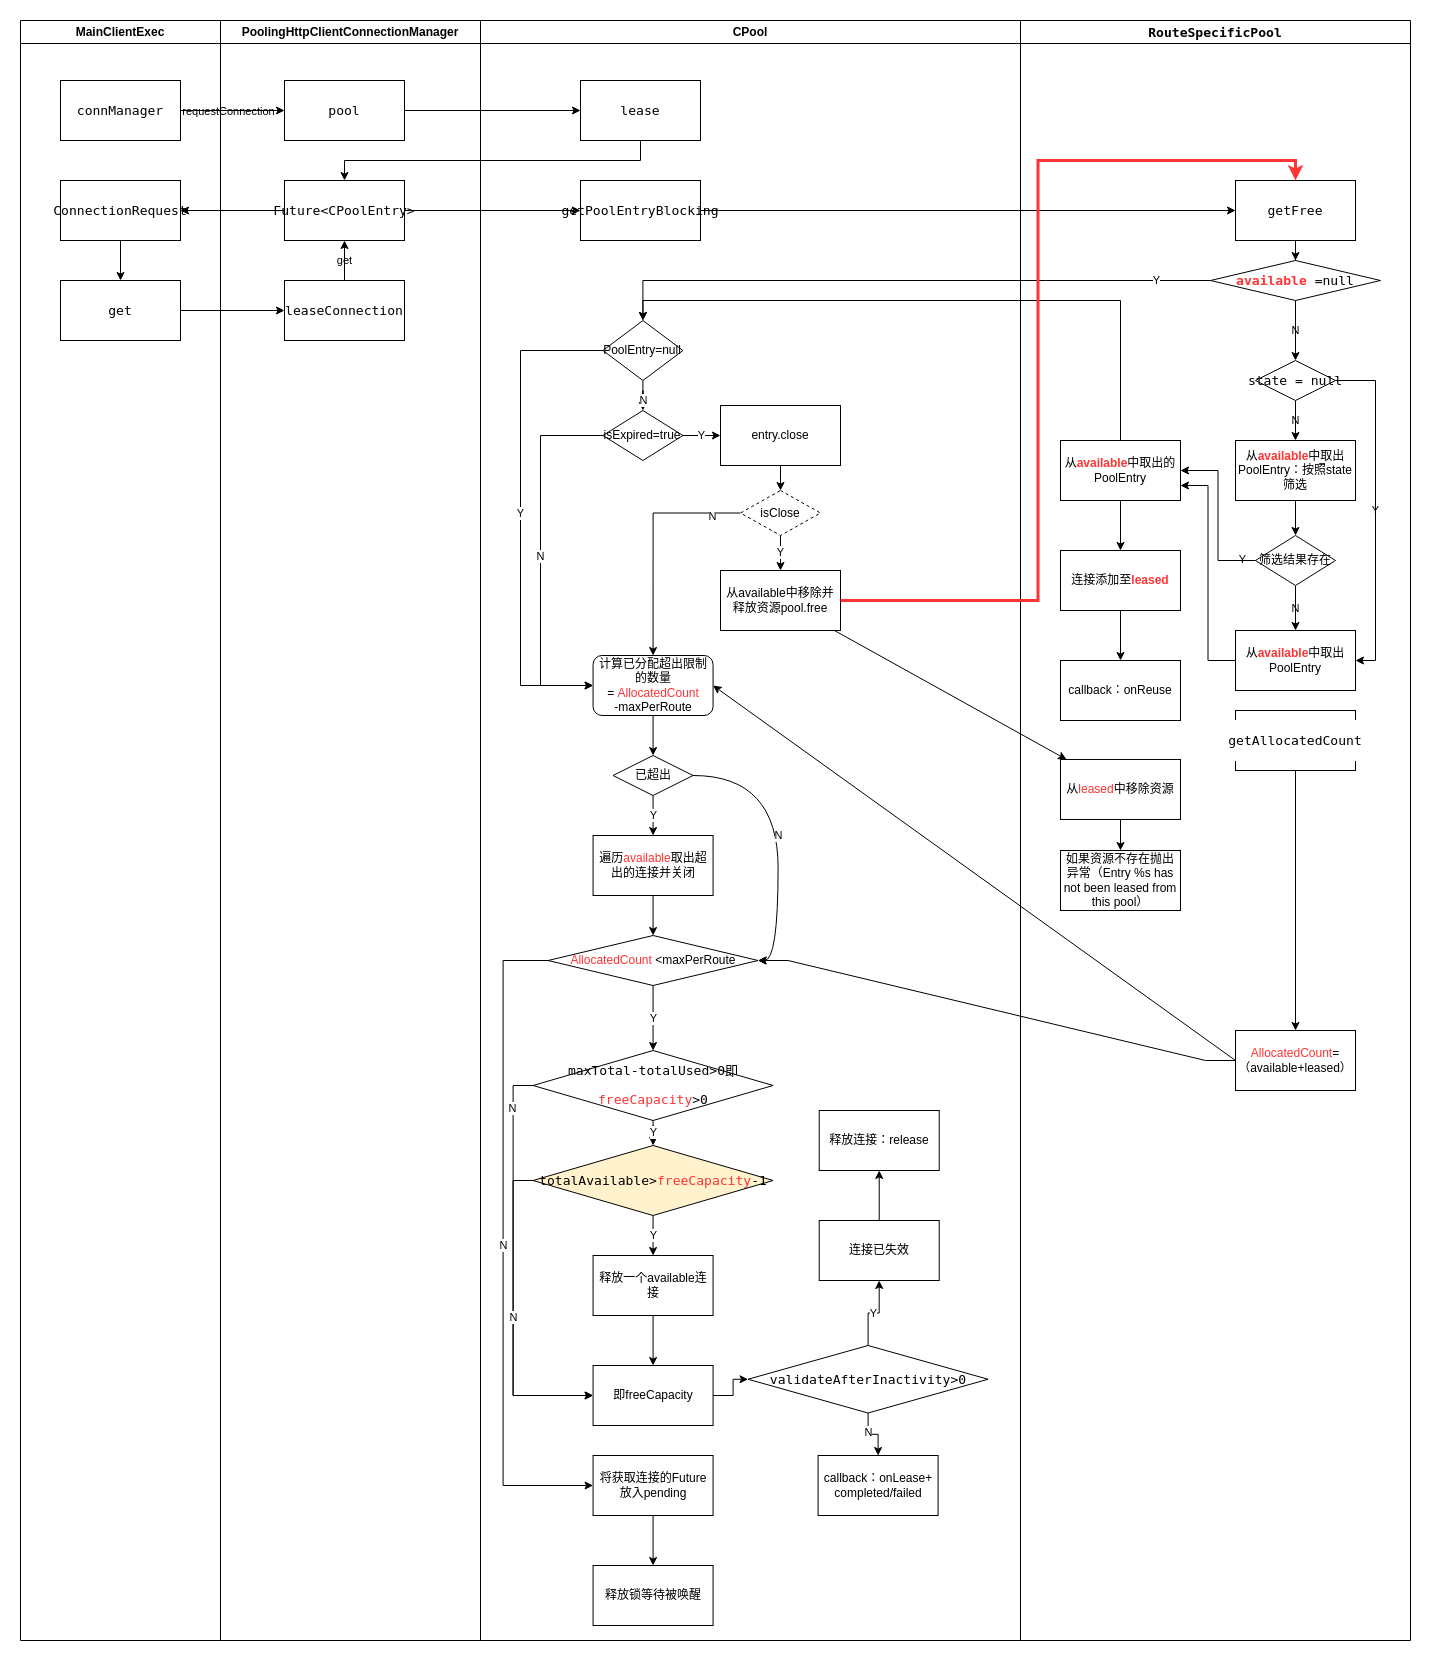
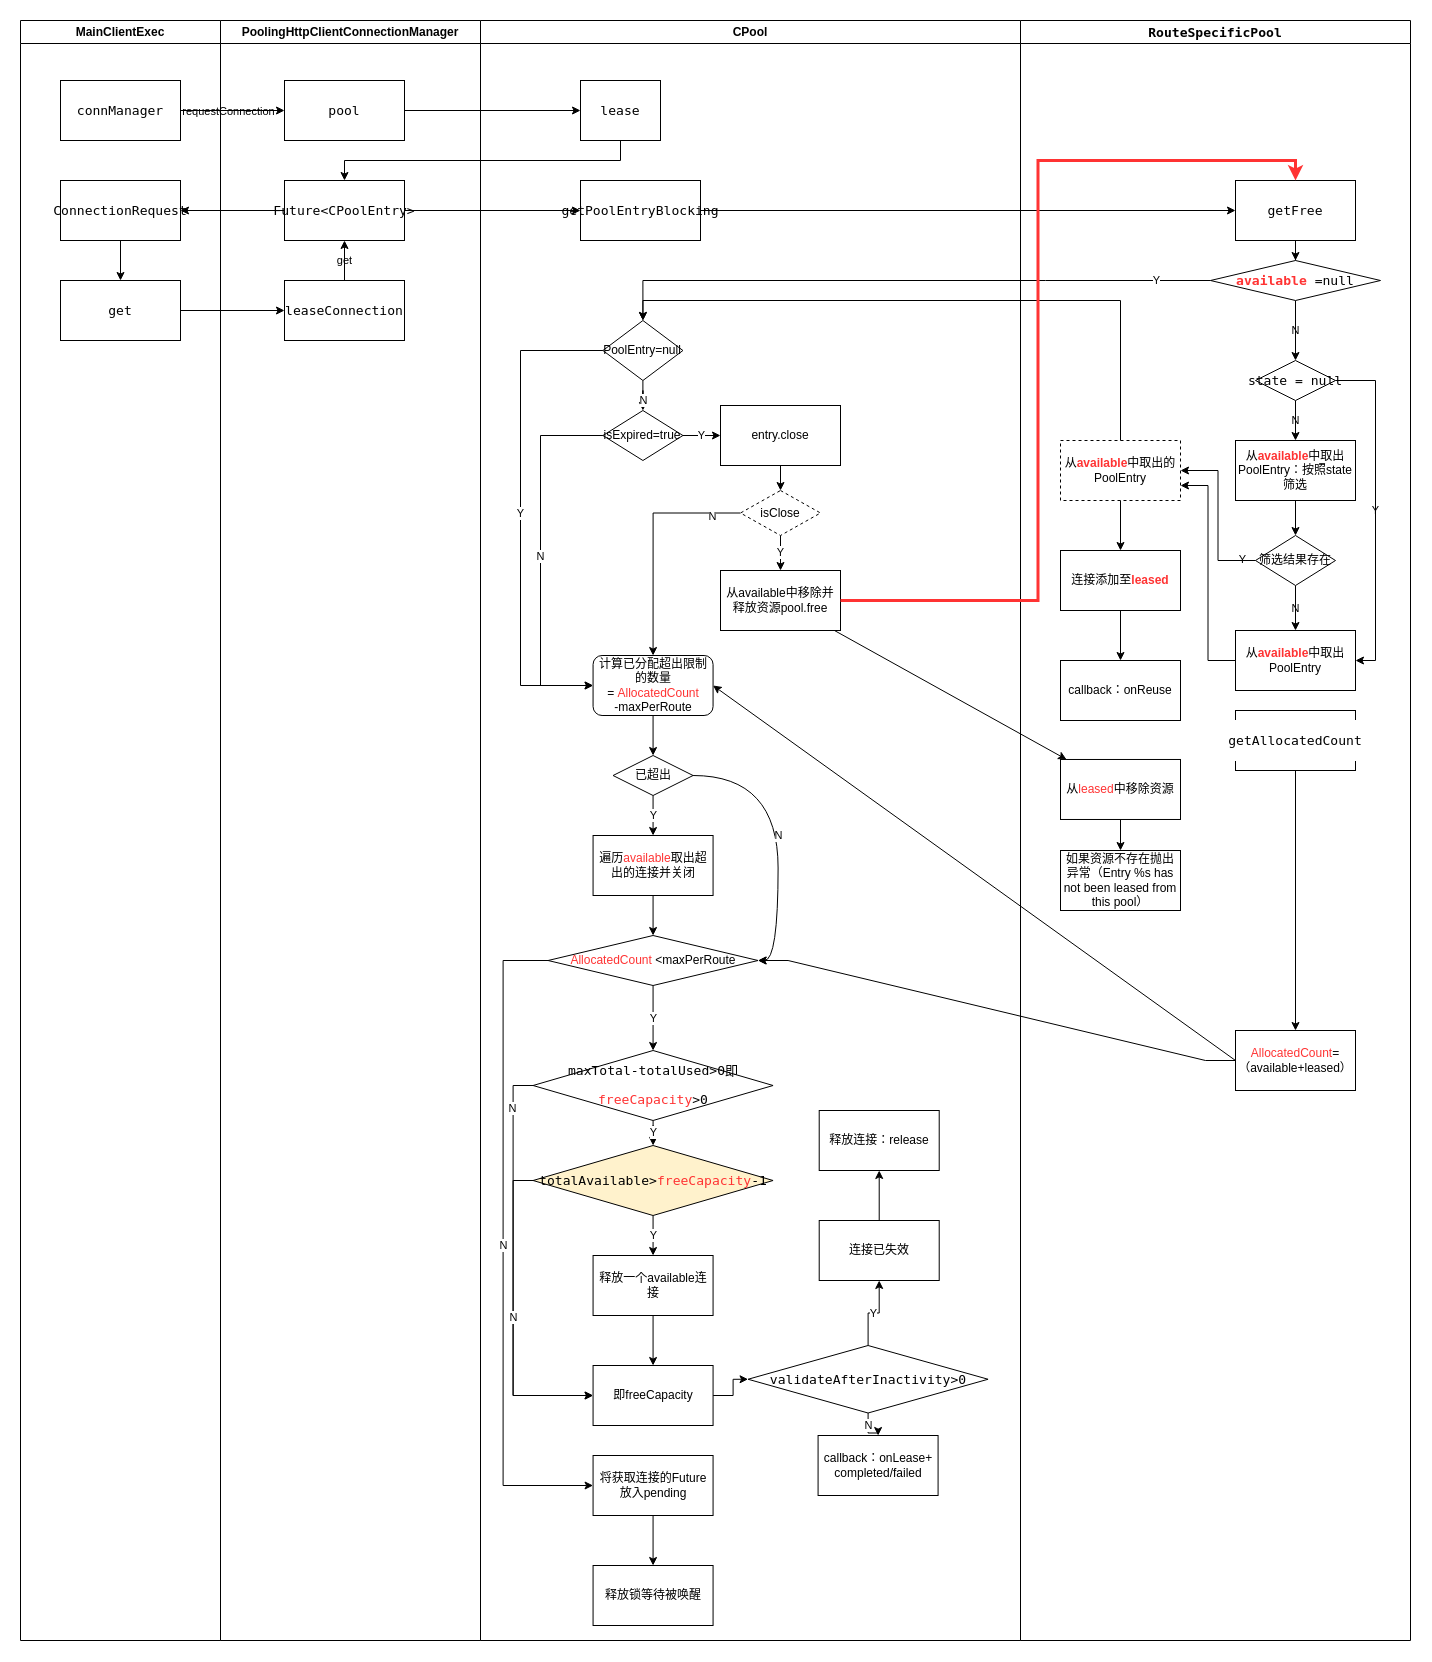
node "lease": size 120x60 -> 80x60
node "从available中取出的PoolEntry": style solid -> dashed
node "callback：onLease+ completed/failed": moved (878, 1486) -> (878, 1466)
